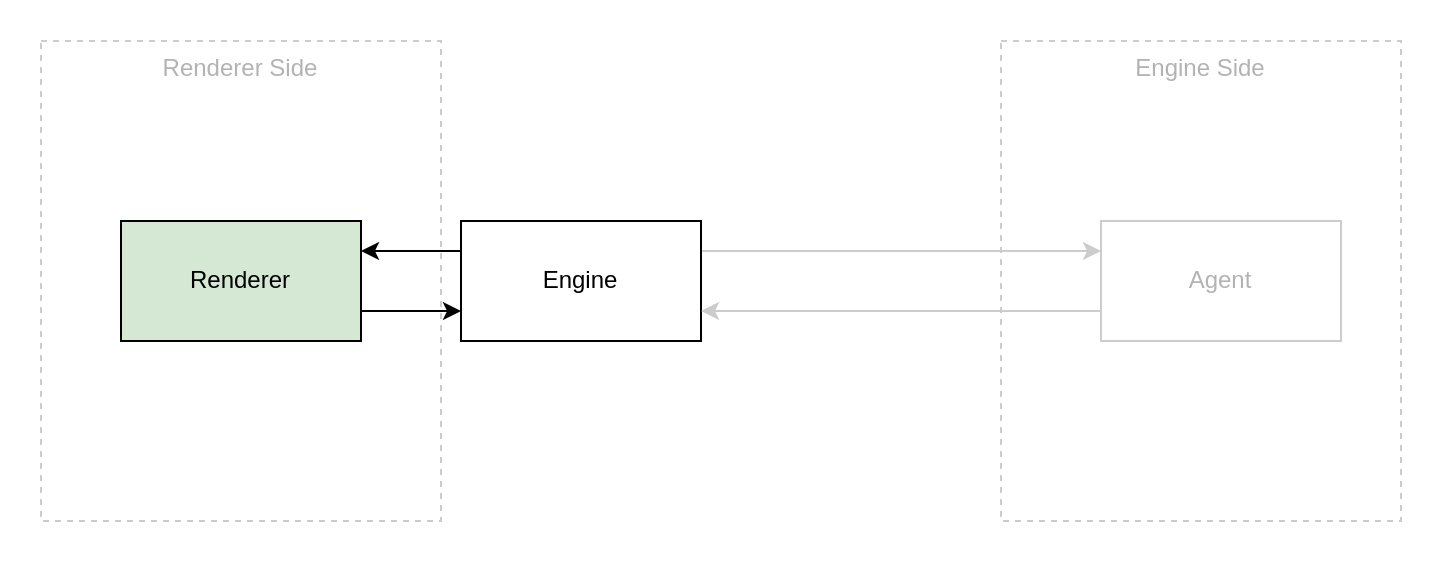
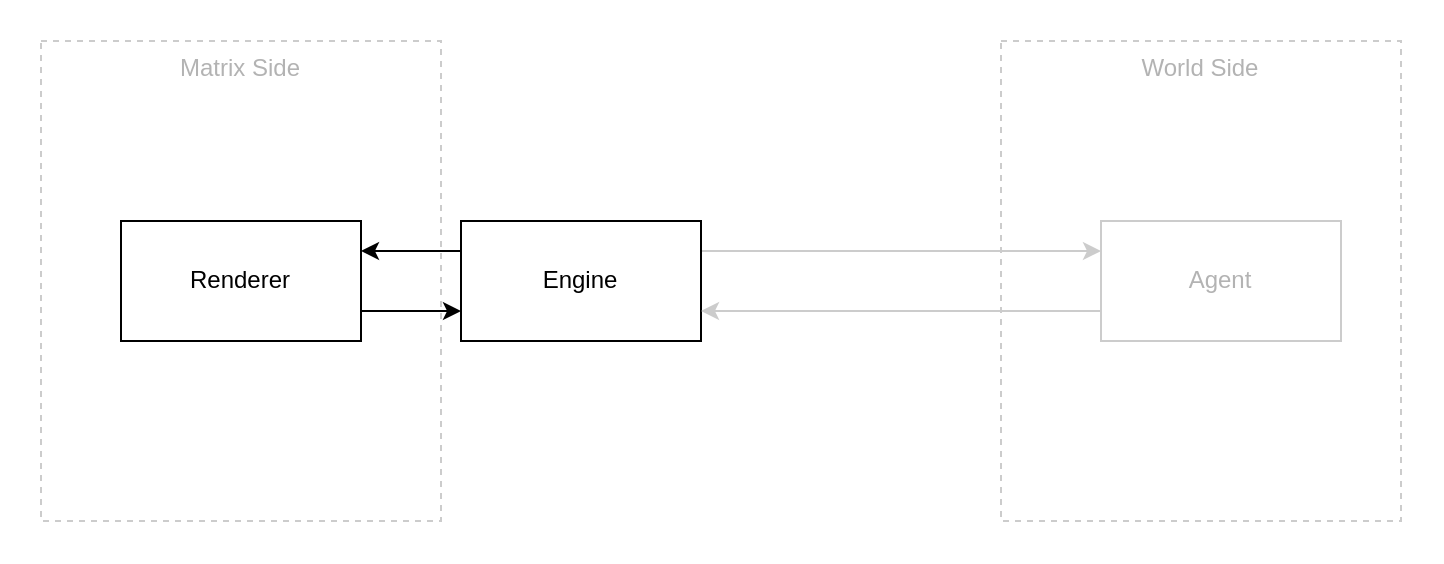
node "Renderer Side": label "Renderer Side" -> "Matrix Side"
node "Engine Side": label "Engine Side" -> "World Side"
node "Renderer": fillcolor #d5e8d4 -> #ffffff
